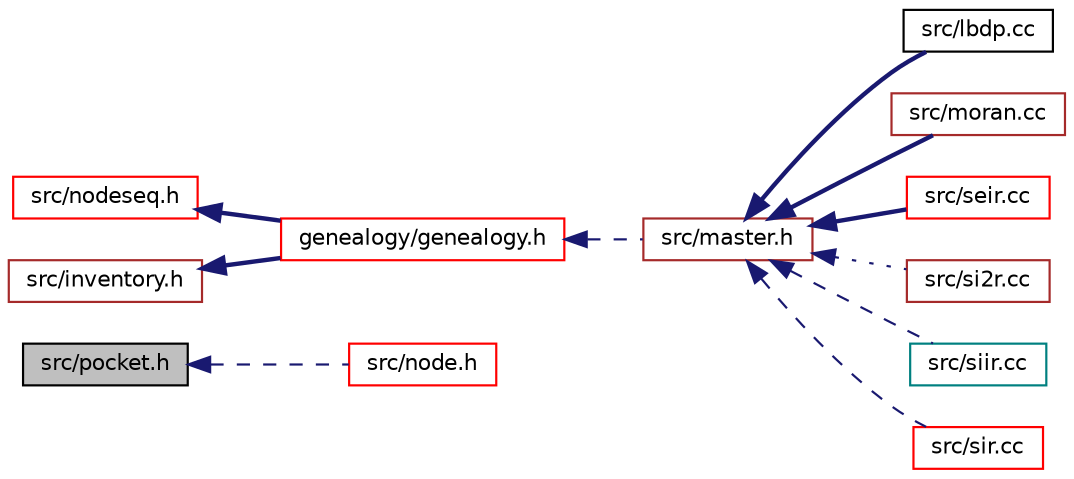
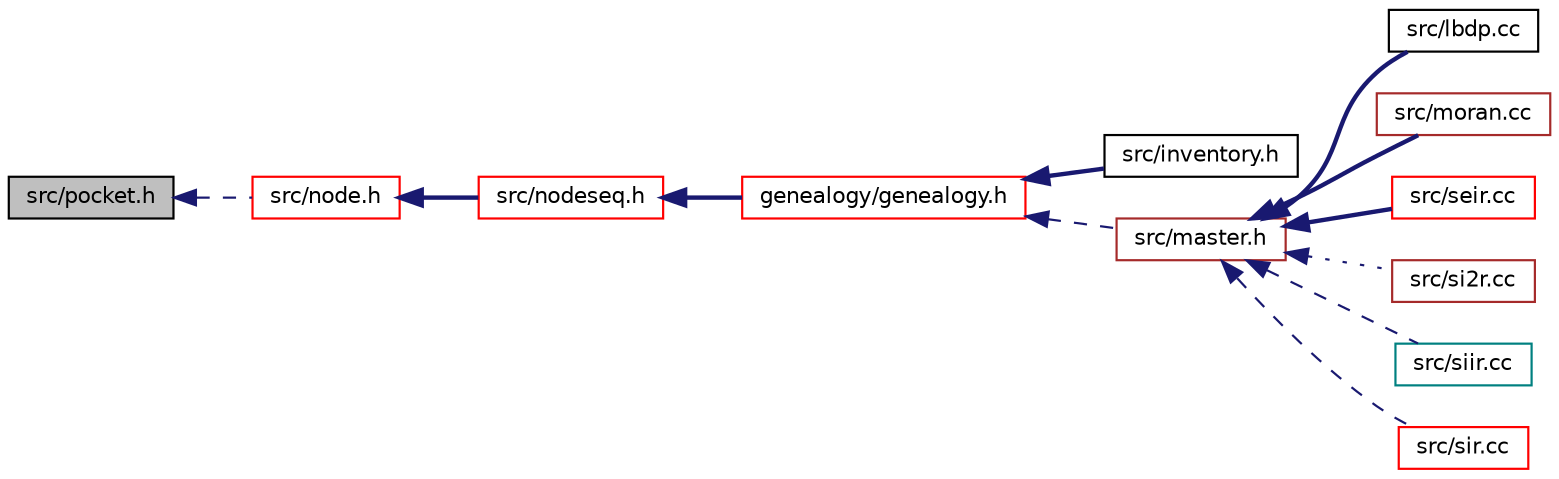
edge "src/nodeseq.h" -> "src/node.h": added
edge "genealogy/genealogy.h" -> "src/inventory.h": reversed
node "src/inventory.h": color brown -> black
